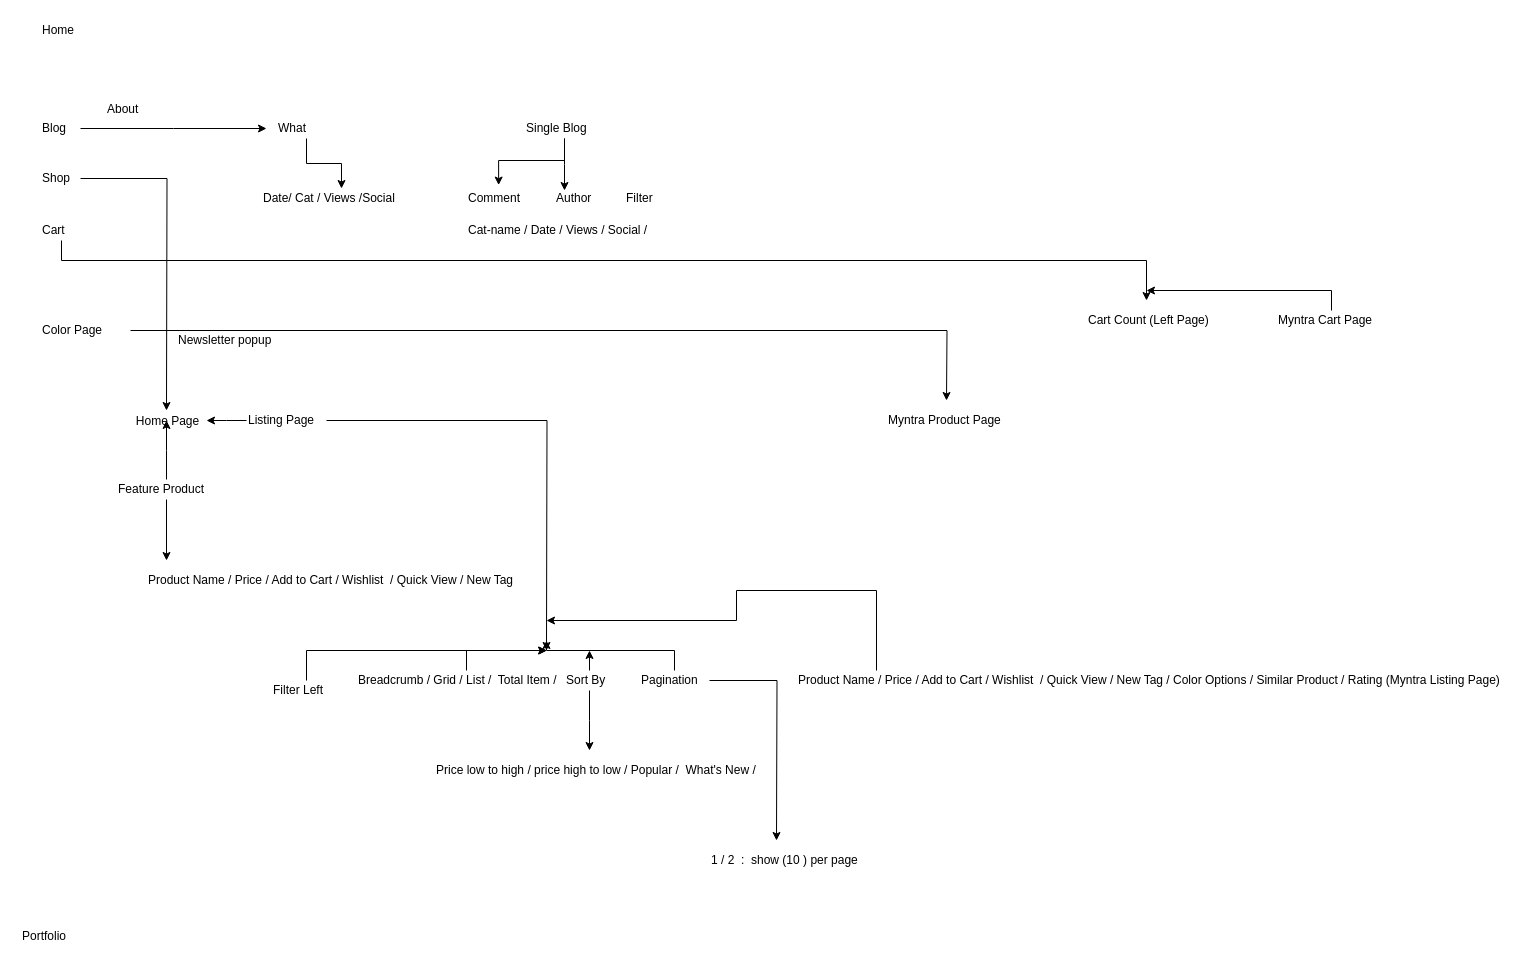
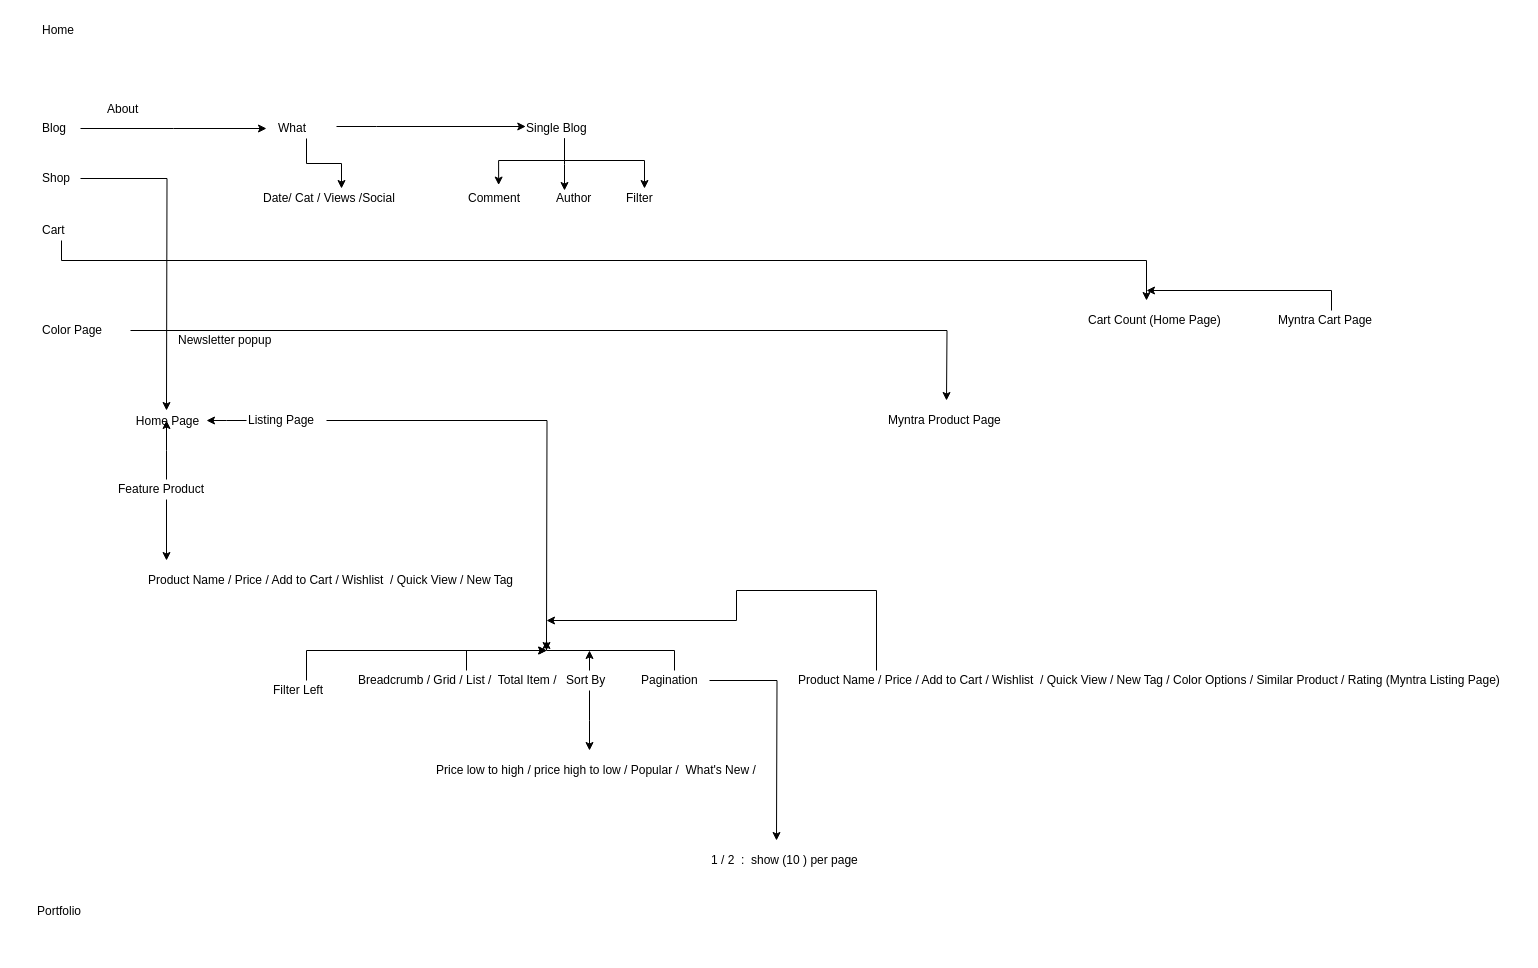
edge "What" -> "Single Blog": added
edge "Single Blog" -> "Filter": added
node "Cat-name / Date / Views / Social /": removed
node "Cart Count (Left Page)": label "Cart Count (Left Page)" -> "Cart Count (Home Page)"
node "Portfolio": moved (51, 937) -> (66, 912)
